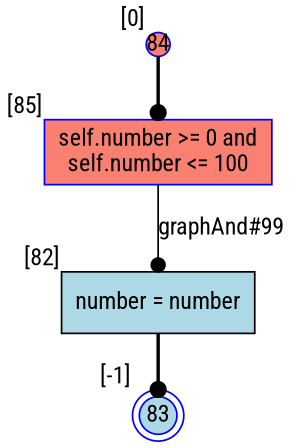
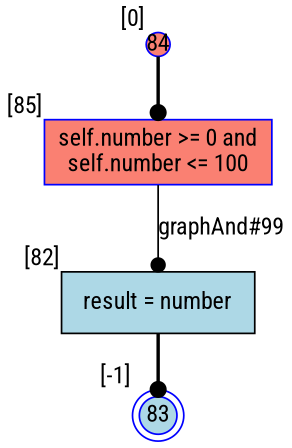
node "number = number [82]": label "number = number [82]" -> "result = number [82]"
